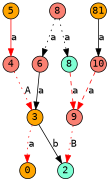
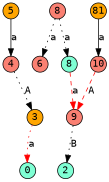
edge "5" -> "4": color red -> black
edge "4" -> "3": color red -> black
edge "6" -> "3": removed, label "a"
edge "10" -> "9": label "a" -> "A"
edge "9" -> "2": color red -> black
edge "3" -> "2": removed, label "b"
node "0": fillcolor orange -> aquamarine
